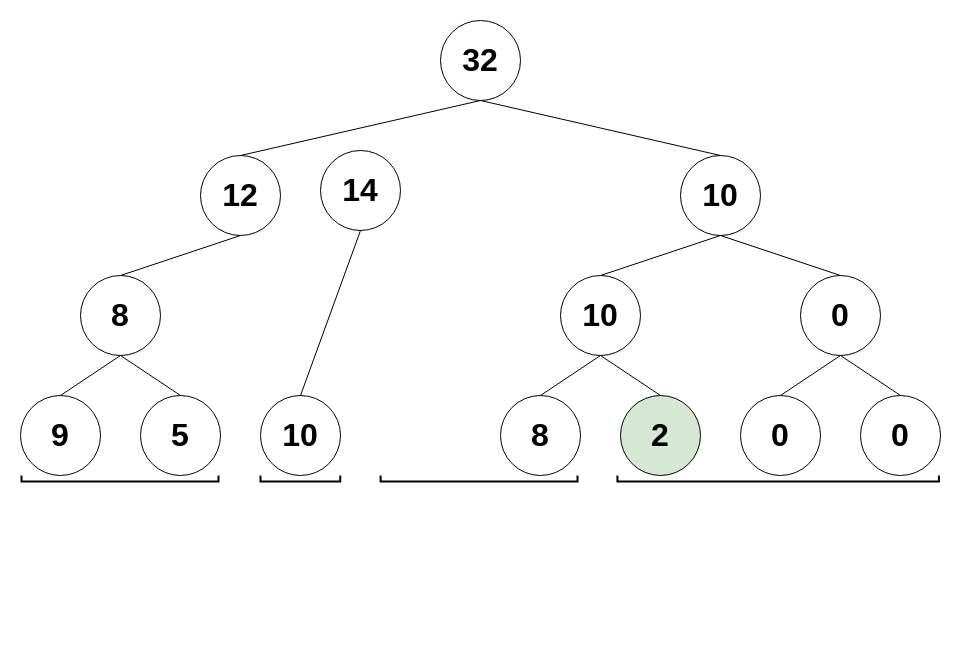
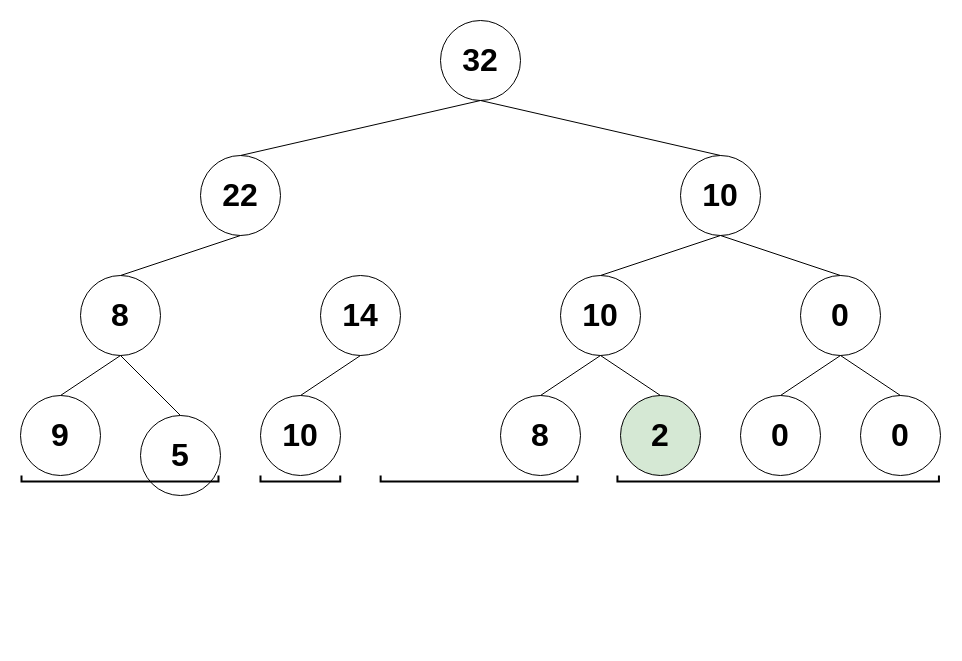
node "14": moved (361, 191) -> (361, 316)
node "12": label "12" -> "22"
node "5": moved (181, 436) -> (181, 456)
